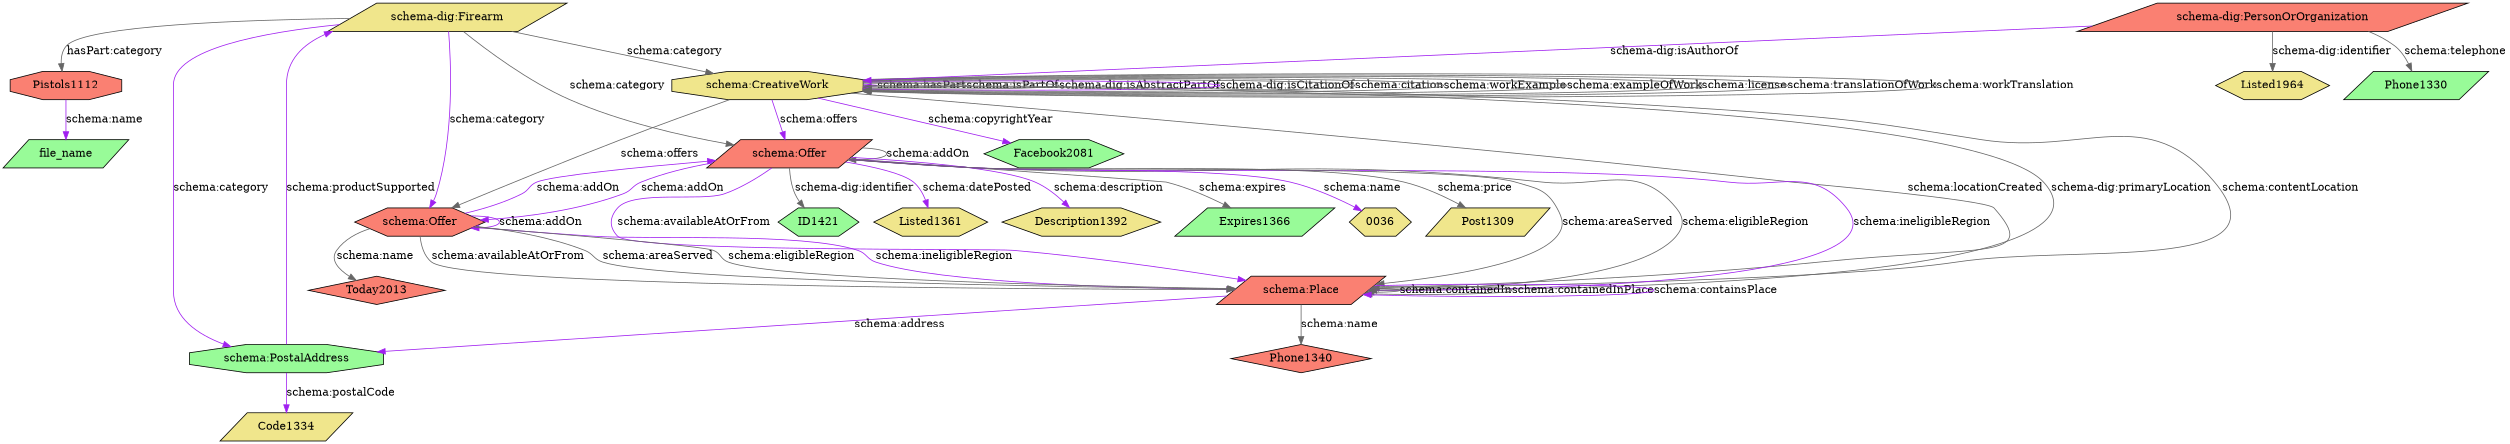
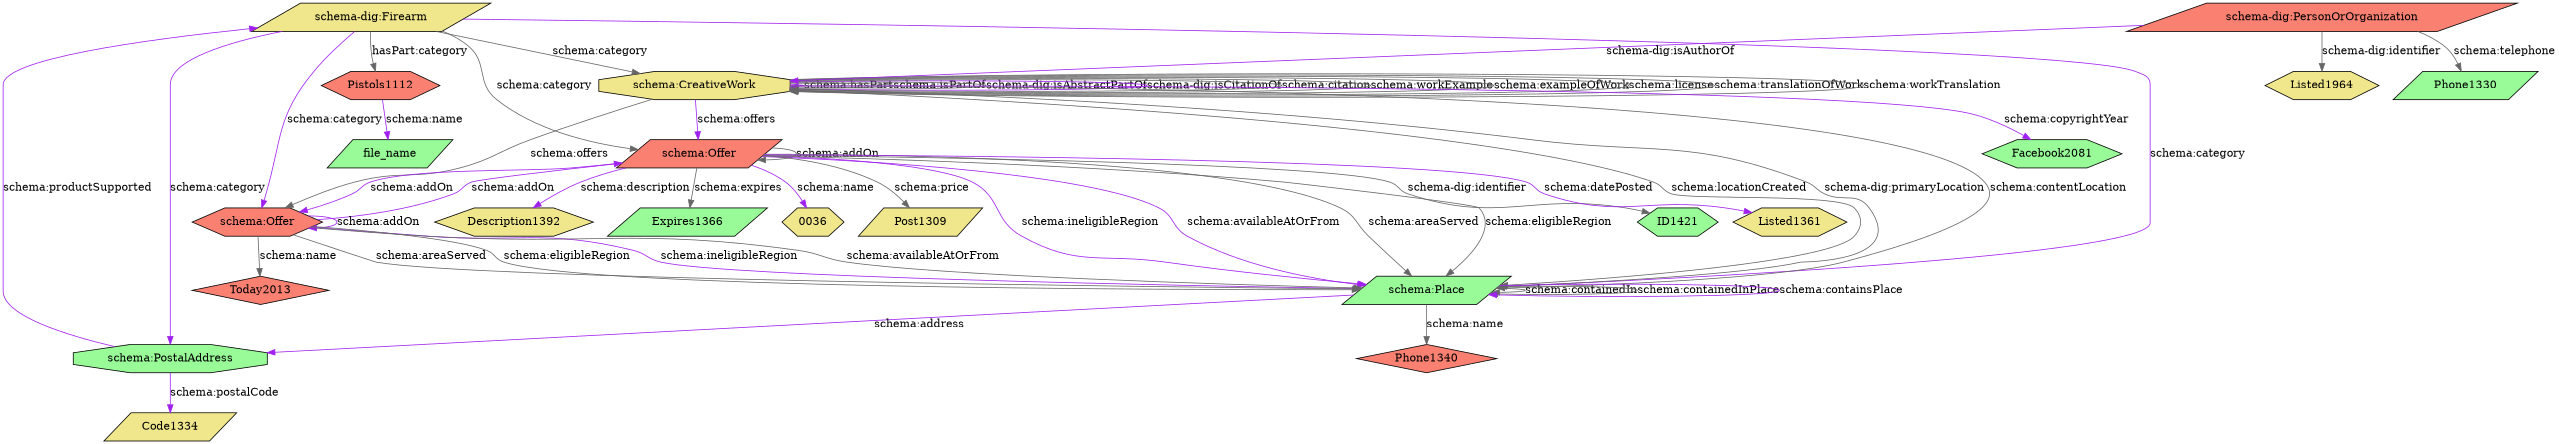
edge "schema-dig:Firearm" -> "schema:Place": added, label "schema:category"
node "Pistols1112": shape octagon -> hexagon
node "schema:Place": fillcolor salmon -> palegreen
